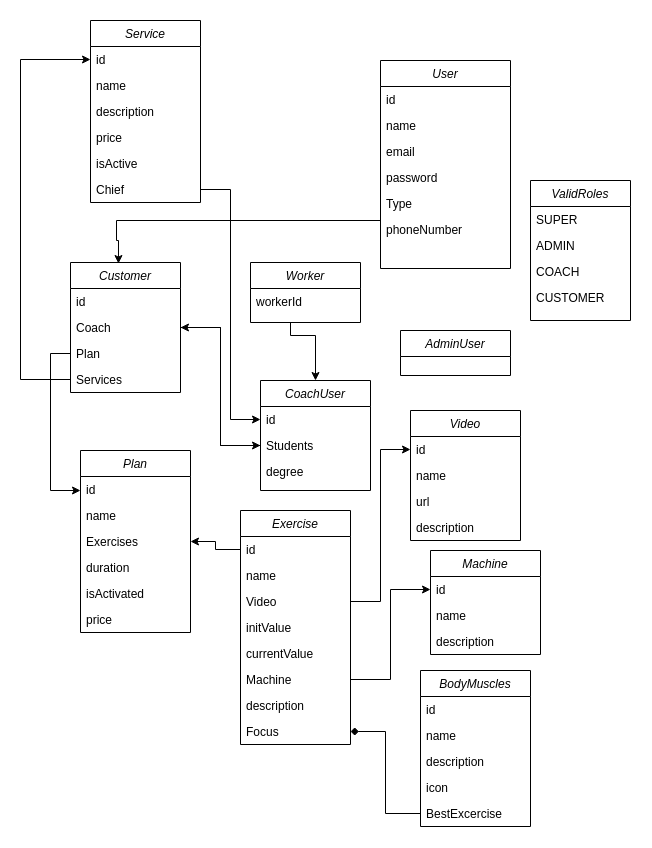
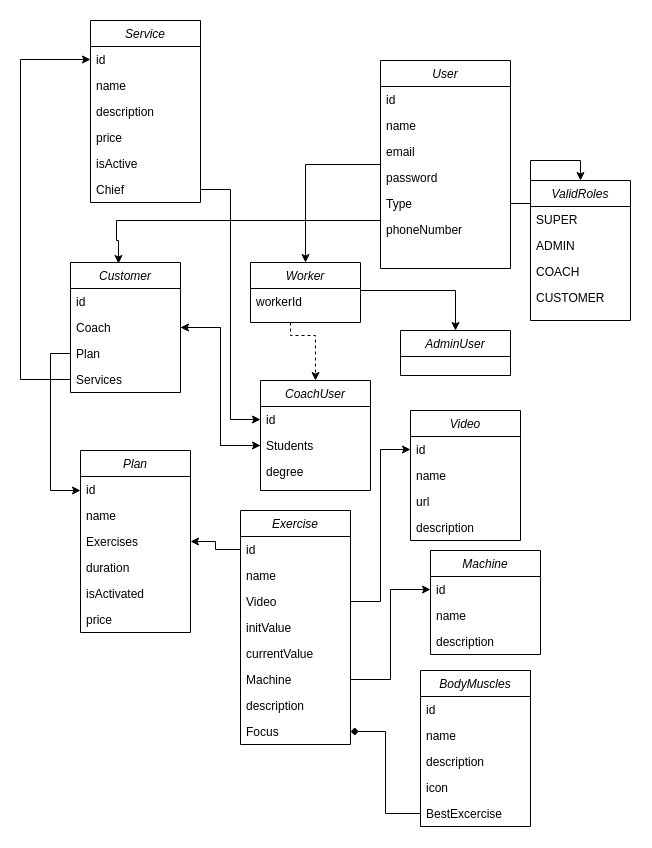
edge "Type" -> "ValidRoles": added
edge "User" -> "Worker": added
edge "Worker" -> "AdminUser": added
edge "Worker" -> "CoachUser": style solid -> dashed
